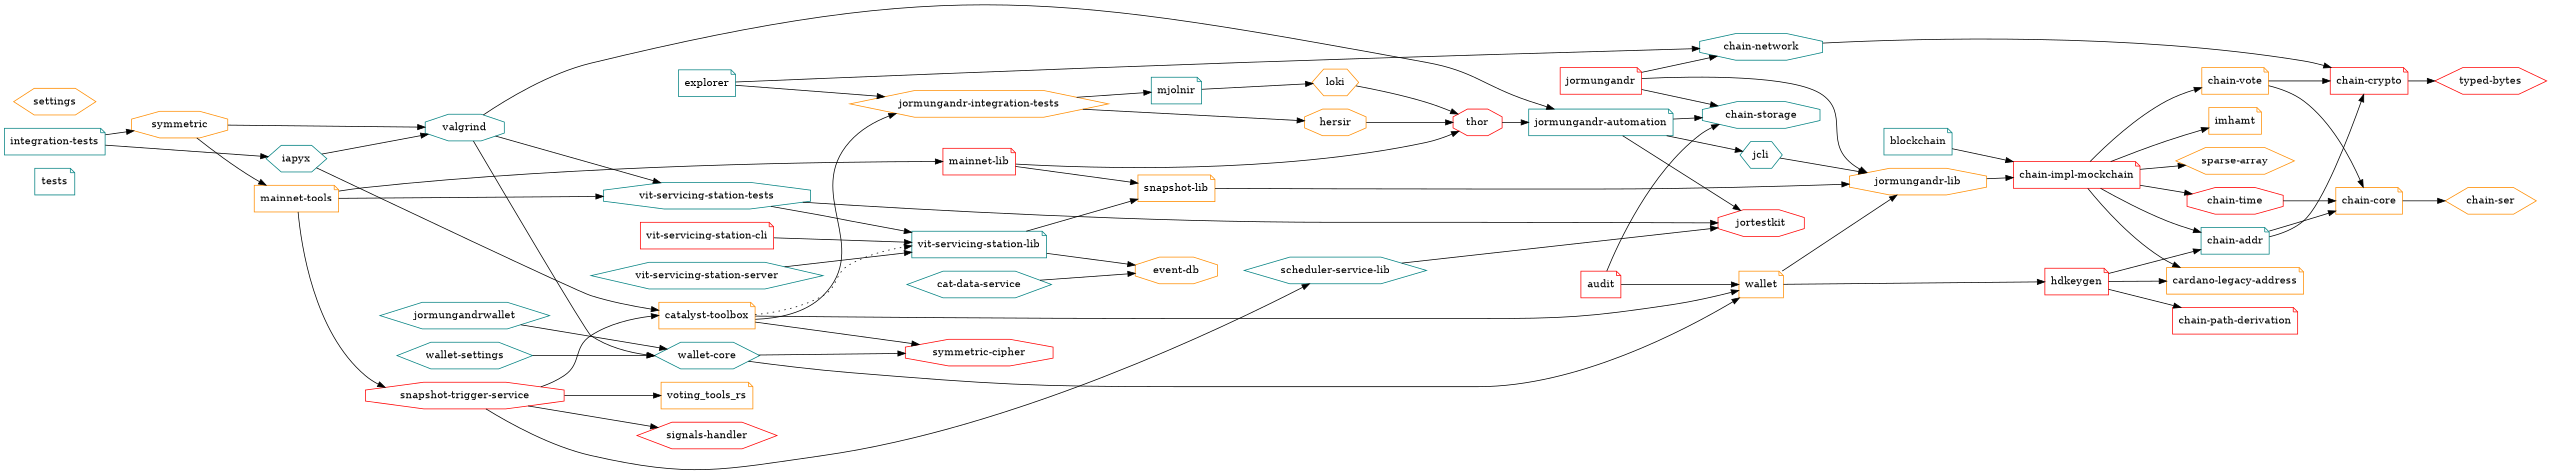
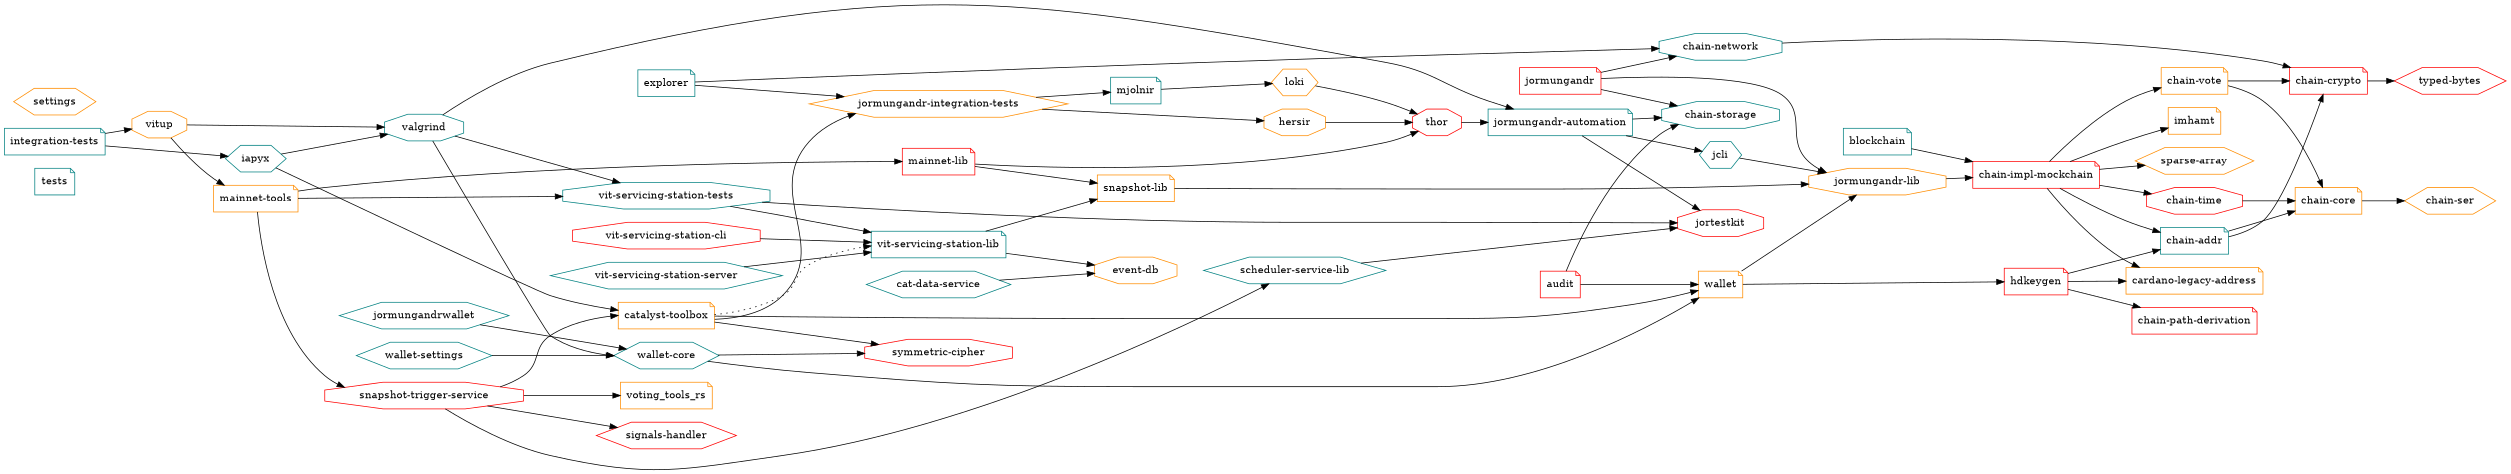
node "symmetric": label "symmetric" -> "vitup"
node "vit-servicing-station-cli": shape note -> octagon
